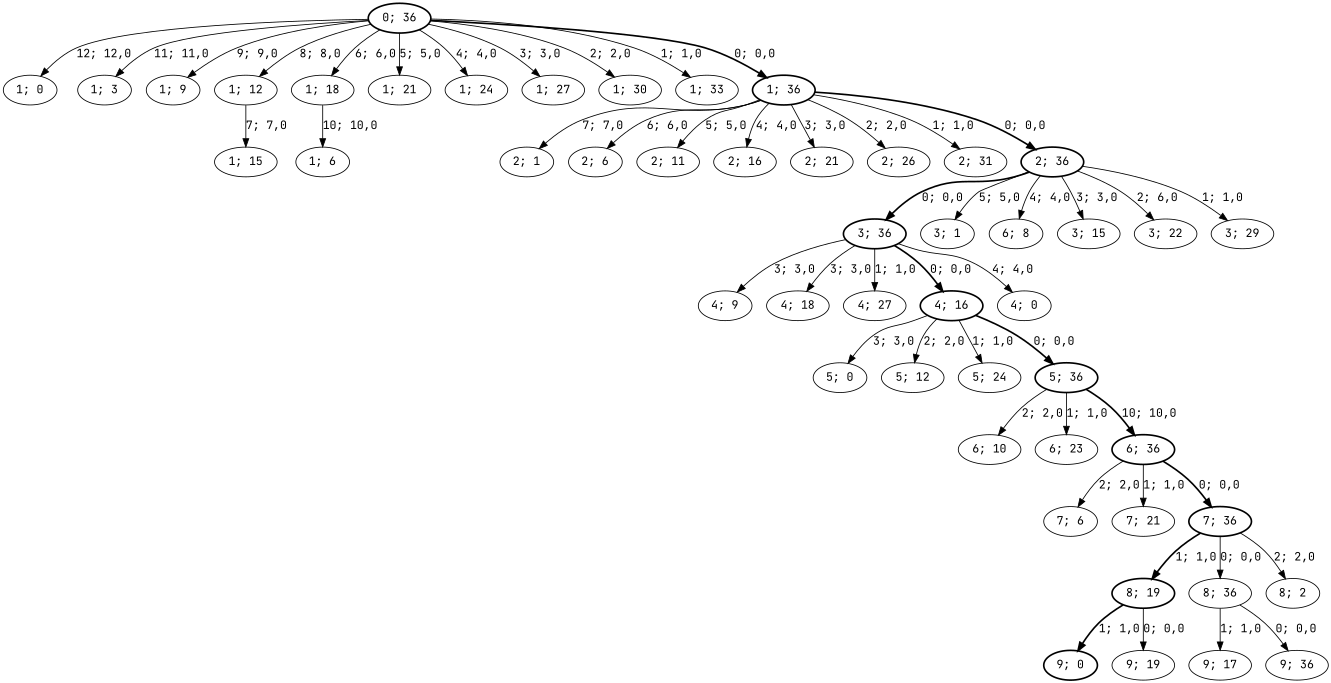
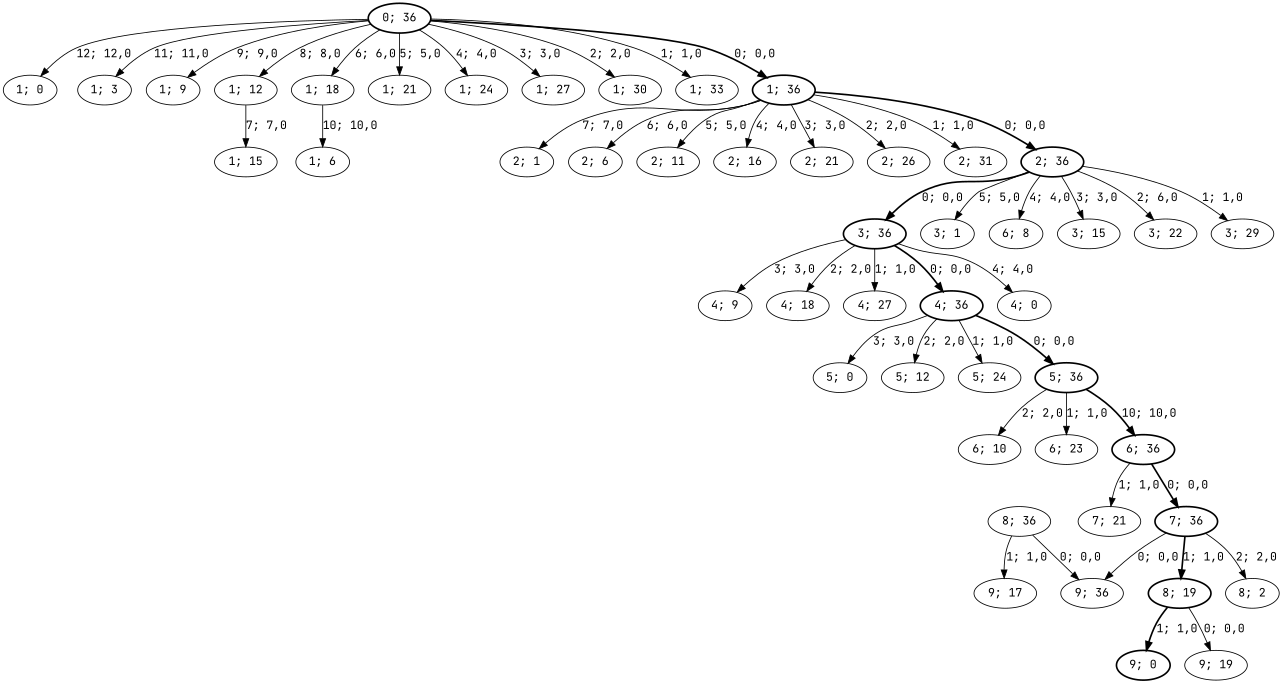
edge "3; 36" -> "4; 18": label "3; 3,0" -> "2; 2,0"
node "4; 16": label "4; 16" -> "4; 36"
node "7; 6": removed
edge "7; 36" -> "8; 36": now "7; 36" -> "9; 36"
